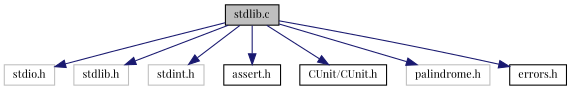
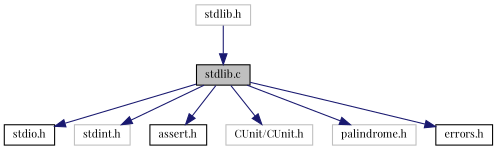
edge "stdlib.c" -> "stdlib.h": reversed
node "stdio.h": color grey75 -> black
node "CUnit/CUnit.h": color black -> grey75
